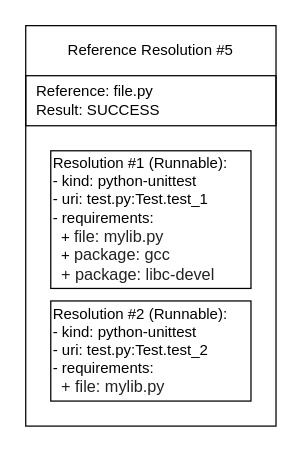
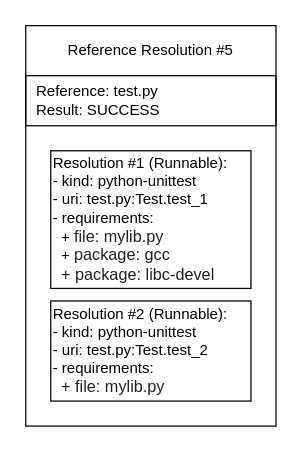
node "Reference: file.py Result: SUCCESS": label "Reference: file.py Result: SUCCESS" -> "Reference: test.py Result: SUCCESS"
